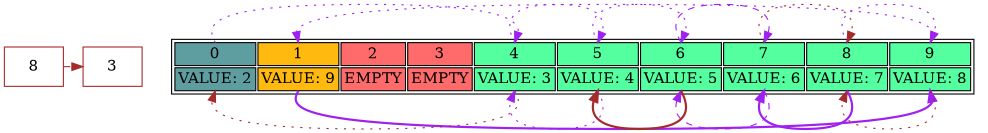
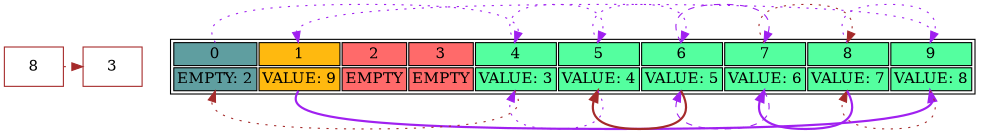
edge "8" -> "3": style dashed -> dotted
node "0": text "VALUE: 2" -> "EMPTY: 2"
